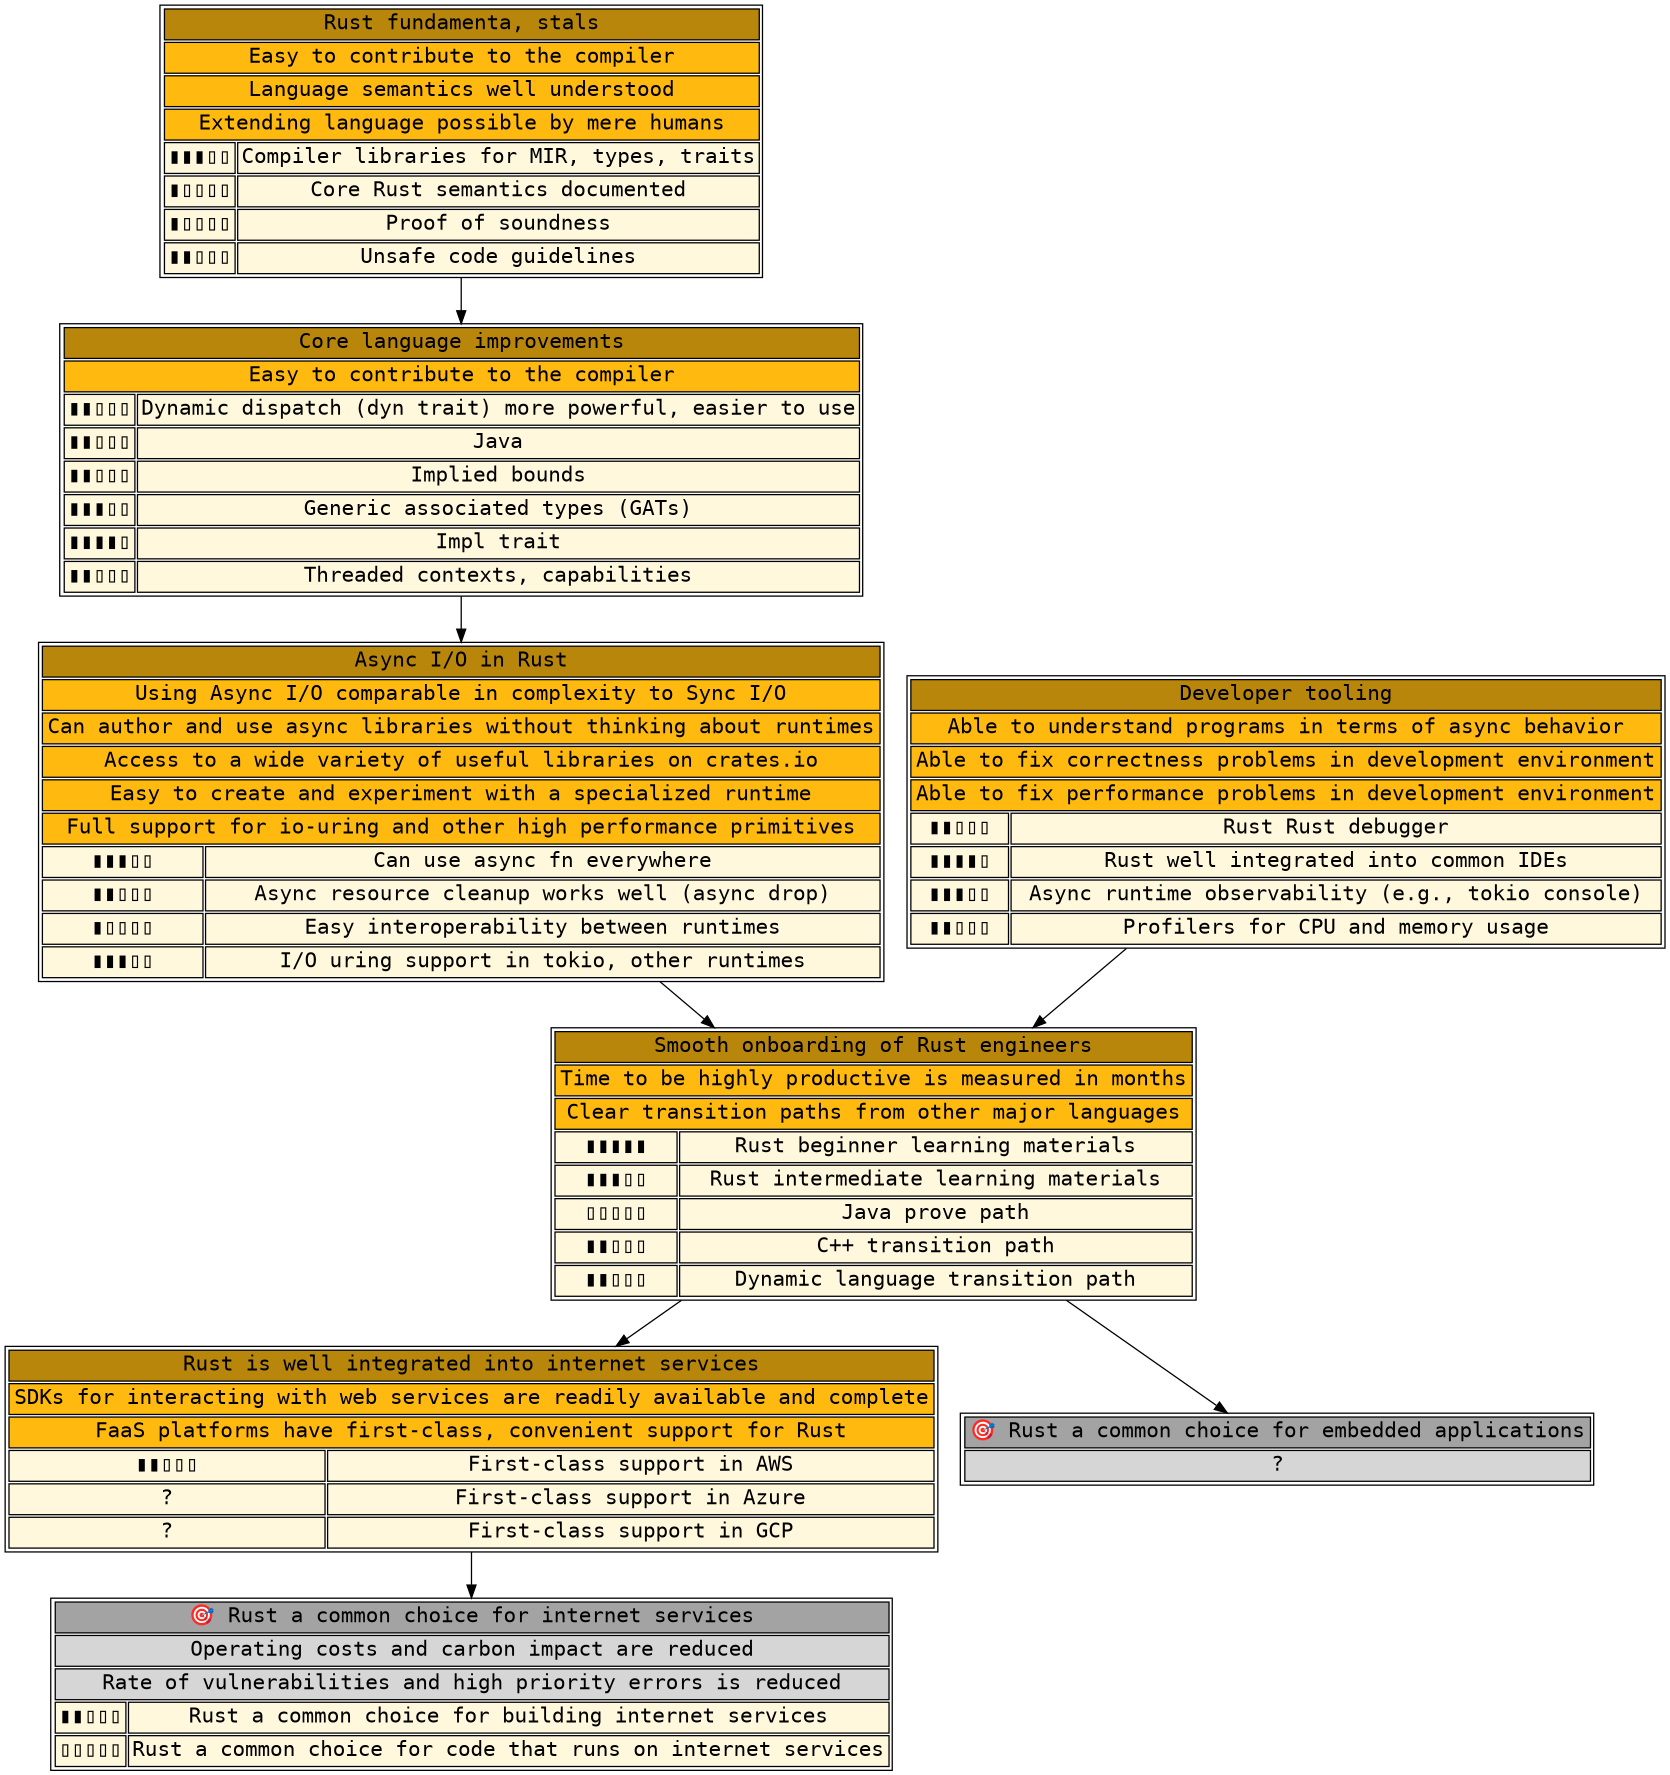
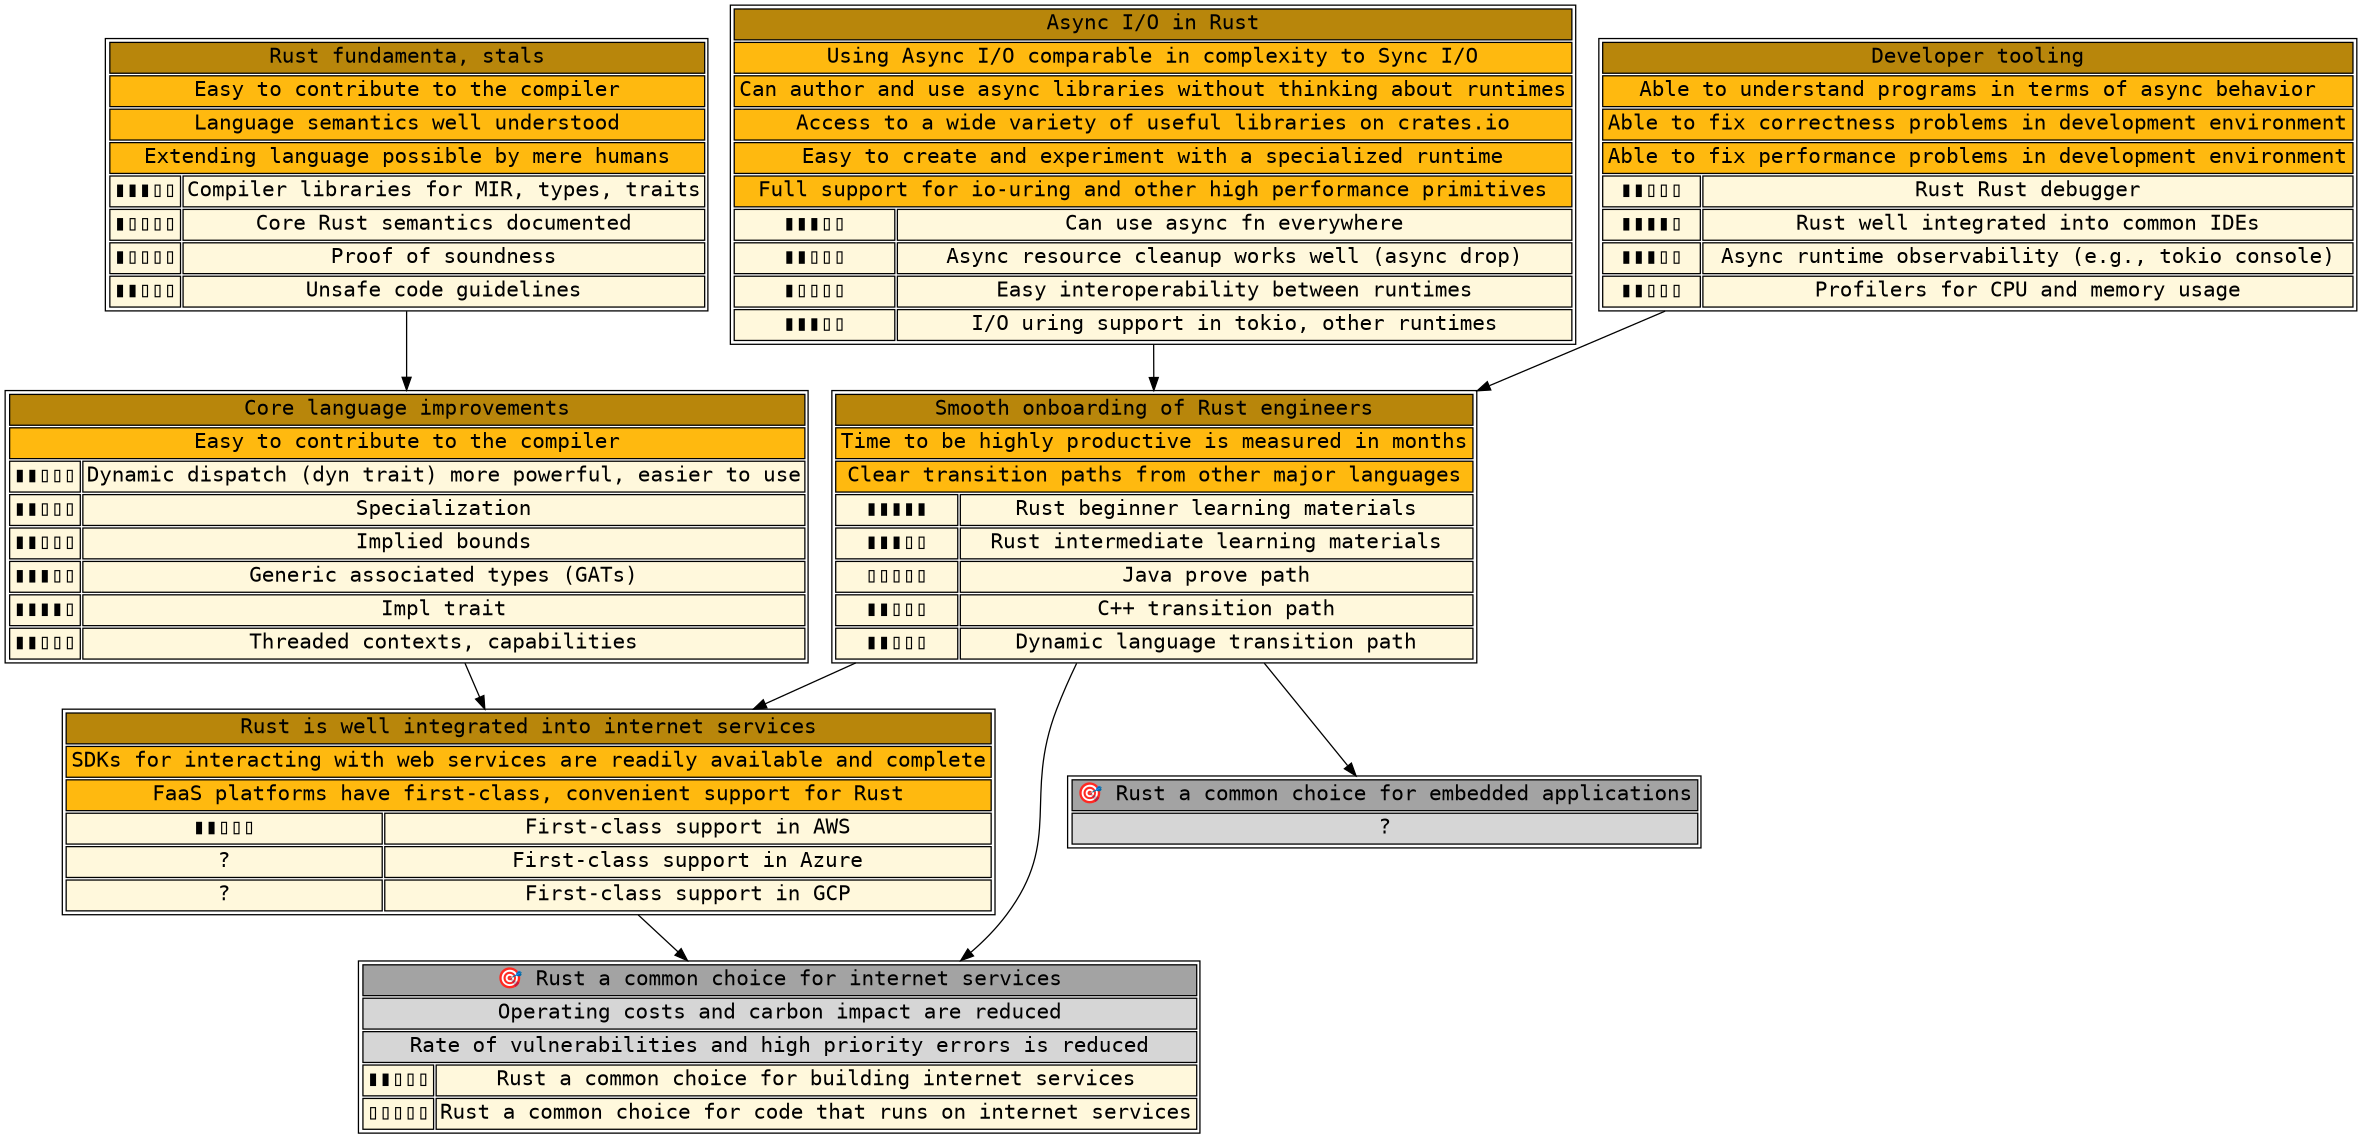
node "Core language improvements": text "Java" -> "Specialization"
edge "Core language improvements" -> "Async I/O in Rust": now "Core language improvements" -> "Rust is well integrated into internet services"
edge "Smooth onboarding of Rust engineers" -> "🎯 Rust a common choice for internet services": added
